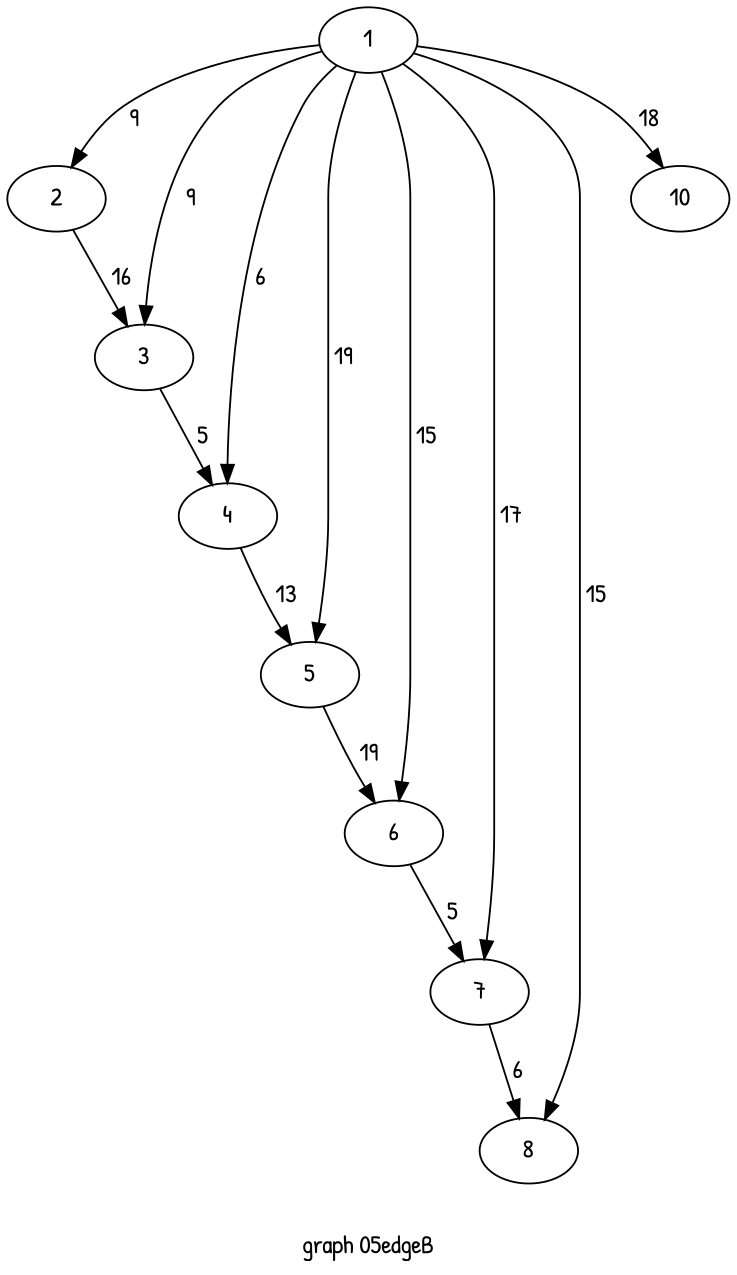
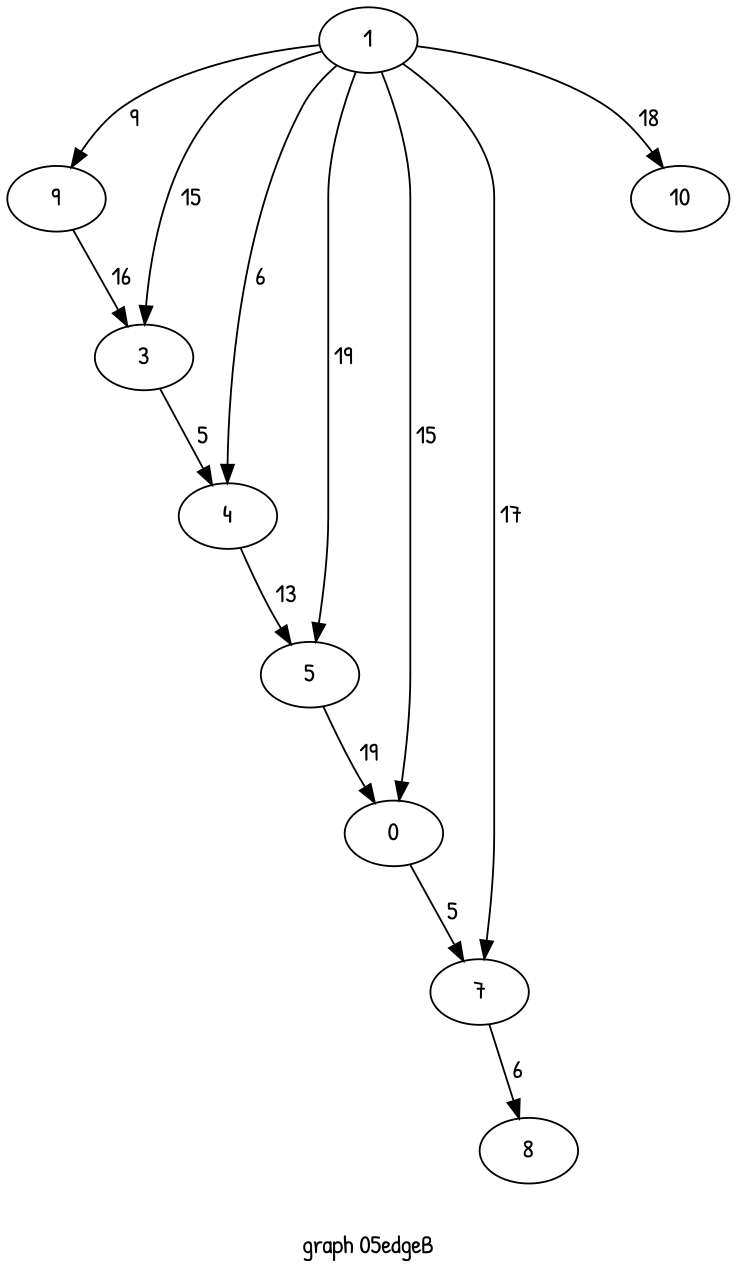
node "2": label "2" -> "9"
edge "1" -> "3": label " 9 " -> " 15 "
edge "1" -> "8": removed, label "15"
node "6": label "6" -> "0"
